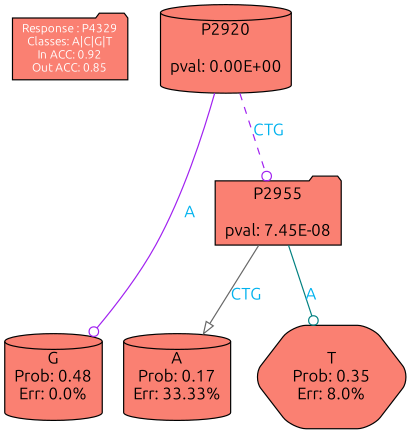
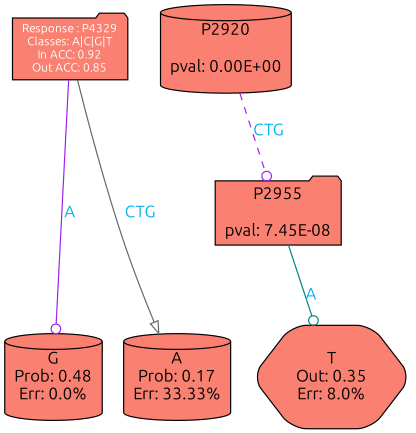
edge "P2920 pval: 0.00E+00" -> "G Prob: 0.48 Err: 0.0%": now "Response : P4329 Classes: A|C|G|T In ACC: 0.92 Out ACC: 0.85" -> "G Prob: 0.48 Err: 0.0%"
edge "P2955 pval: 7.45E-08" -> "A Prob: 0.17 Err: 33.33%": now "Response : P4329 Classes: A|C|G|T In ACC: 0.92 Out ACC: 0.85" -> "A Prob: 0.17 Err: 33.33%"
node "T Prob: 0.35 Err: 8.0%": label "T Prob: 0.35 Err: 8.0%" -> "T Out: 0.35 Err: 8.0%"
